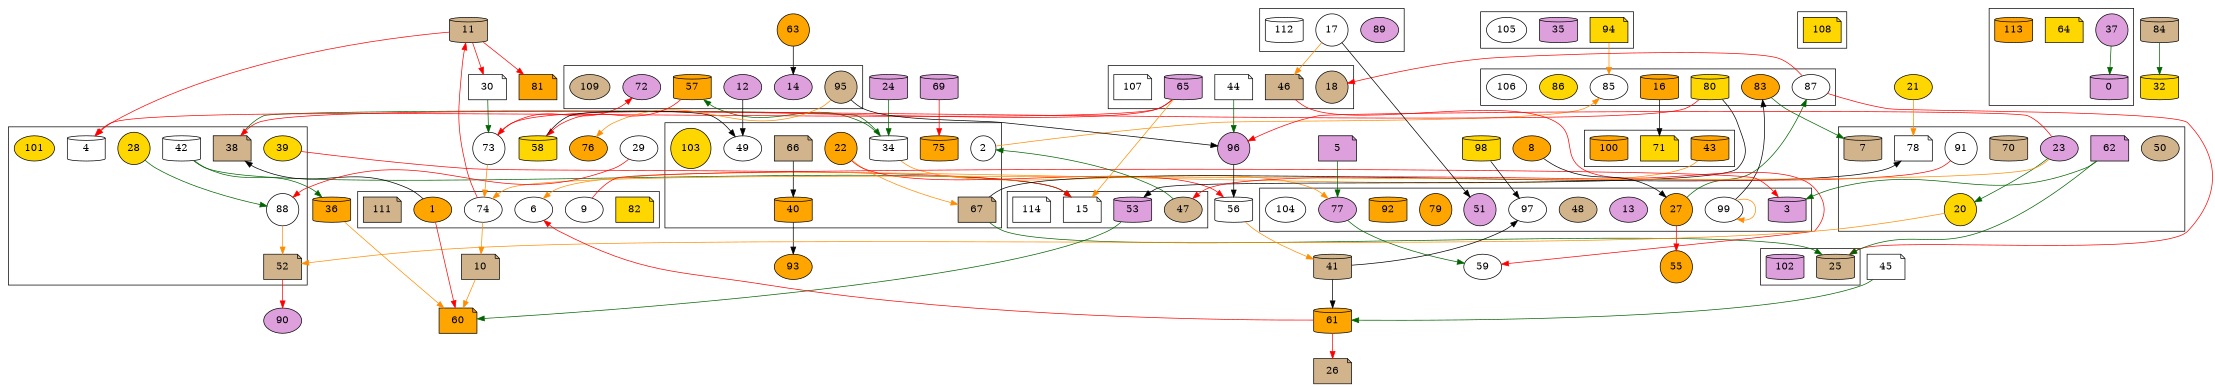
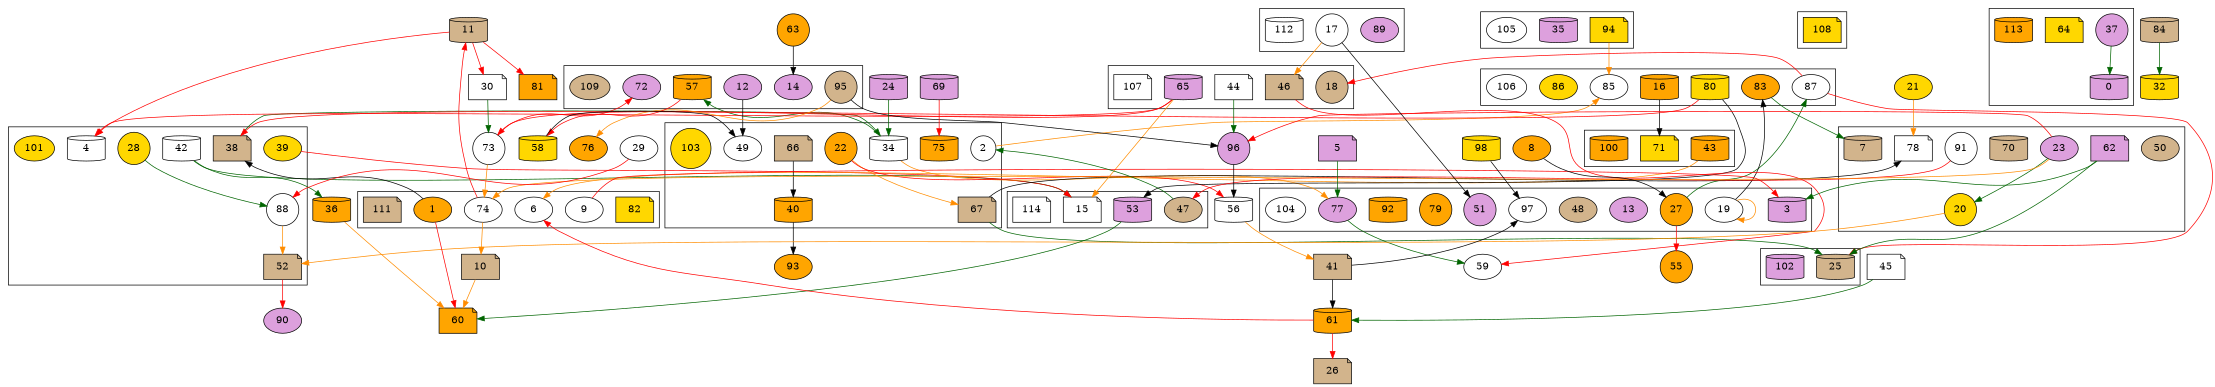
node "99": label "99" -> "19"
node "41": shape cylinder -> note
